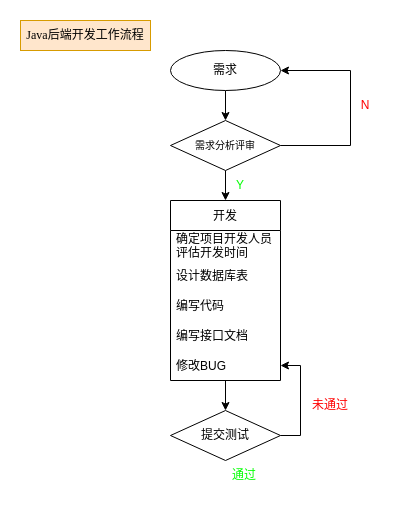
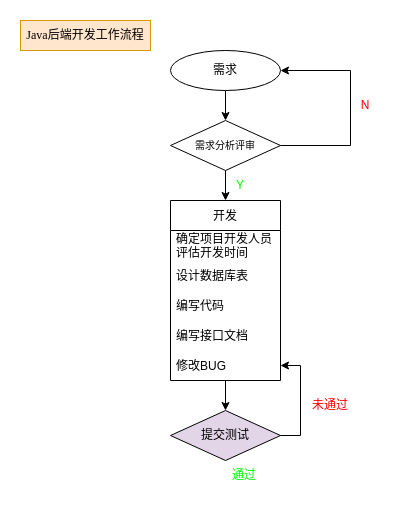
node "提交测试": fillcolor #ffffff -> #e1d5e7
